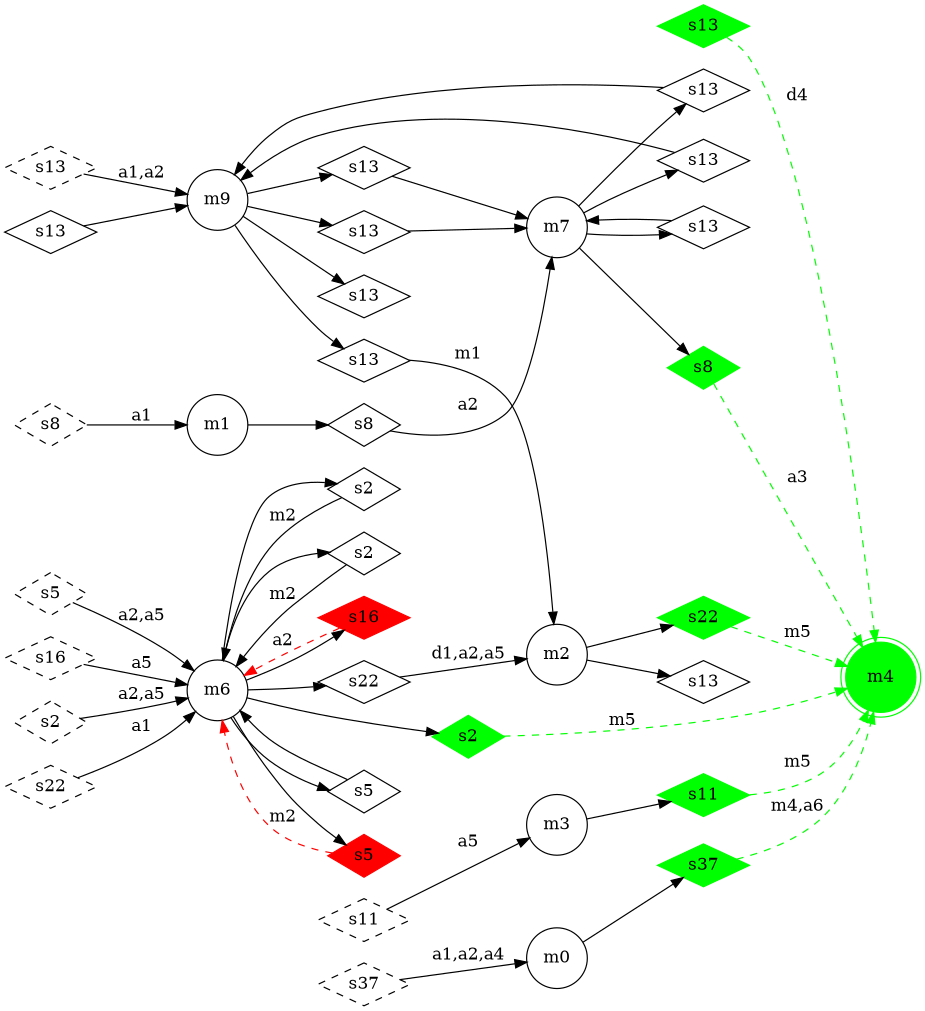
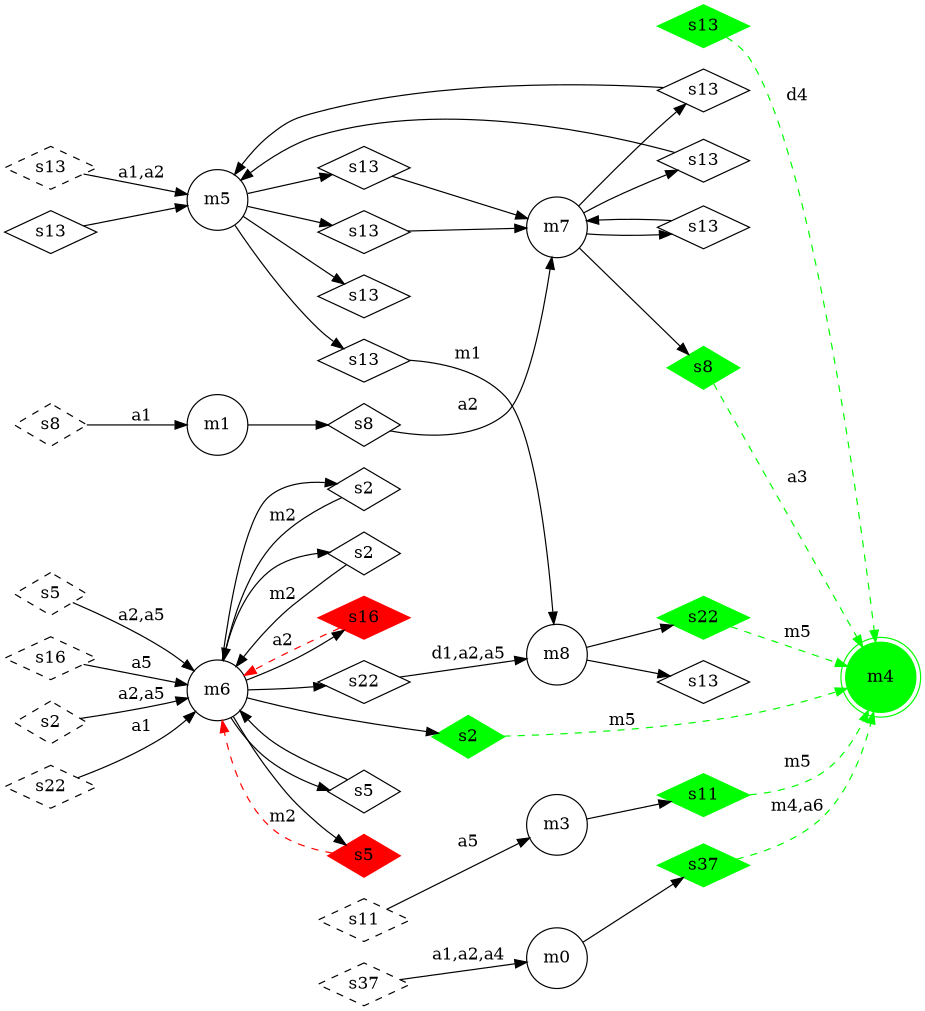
node "m9": label "m9" -> "m5"
node "m2": label "m2" -> "m8"
